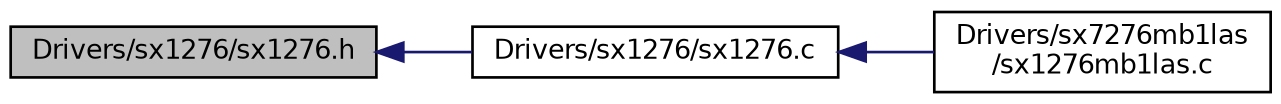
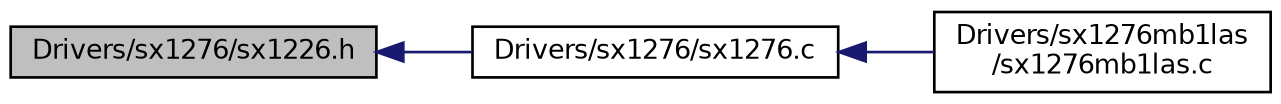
node "Drivers/sx1276/sx1276.h": label "Drivers/sx1276/sx1276.h" -> "Drivers/sx1276/sx1226.h"
node "Drivers/sx7276mb1las /sx1276mb1las.c": label "Drivers/sx7276mb1las /sx1276mb1las.c" -> "Drivers/sx1276mb1las /sx1276mb1las.c"
